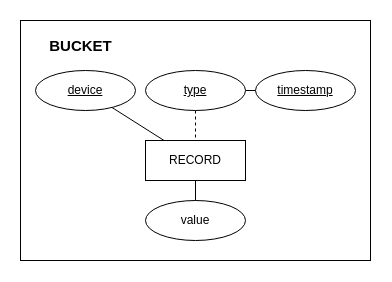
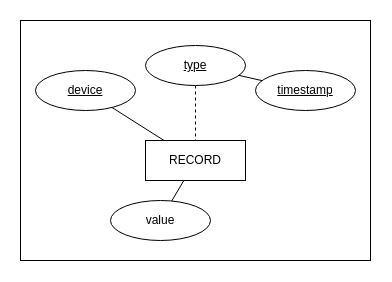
node "BUCKET": removed
node "type": moved (196, 91) -> (196, 66)
node "value": moved (196, 221) -> (161, 221)
